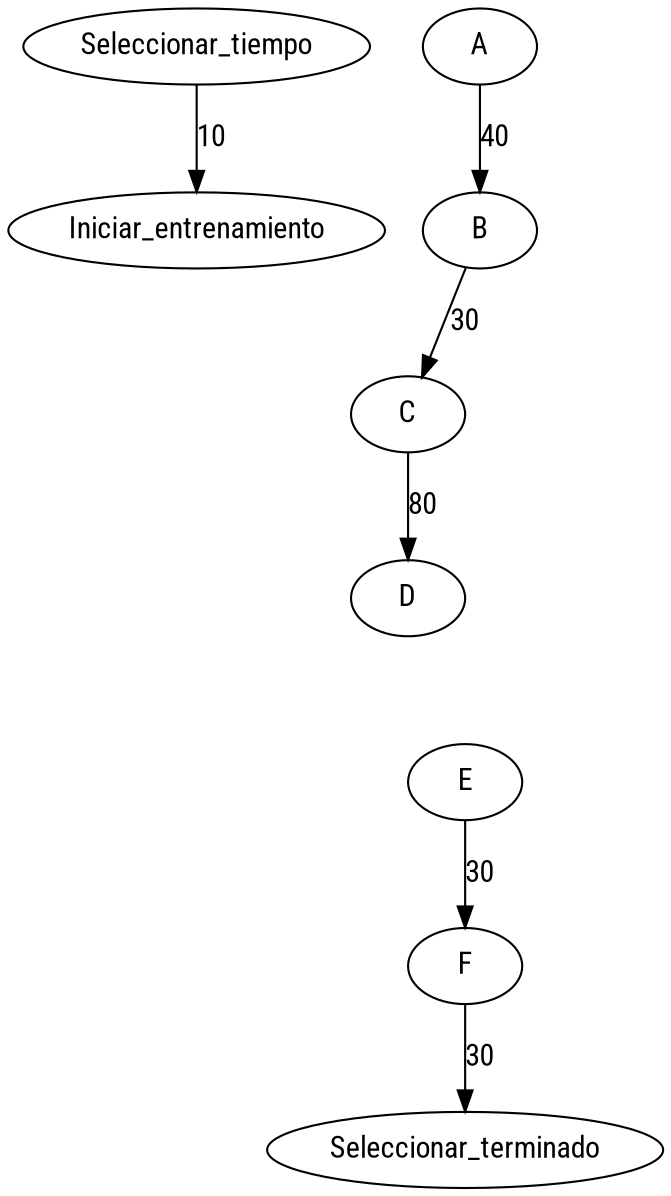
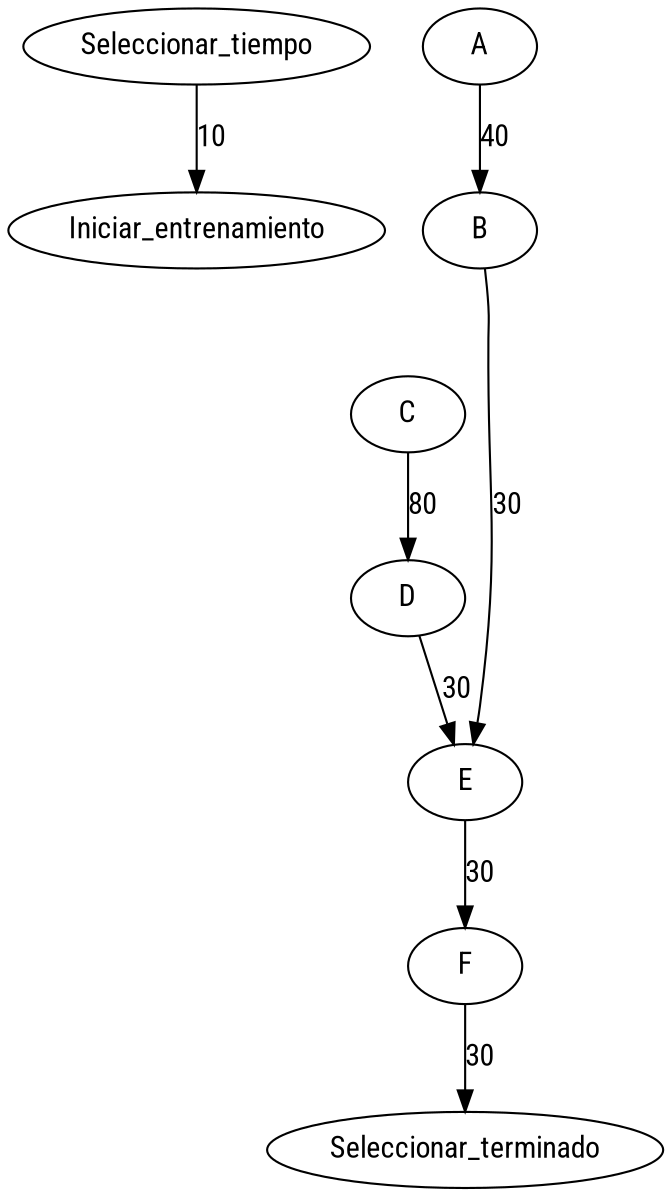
edge "B" -> "C": now "B" -> "E"
edge "D" -> "E": added, label "30"
